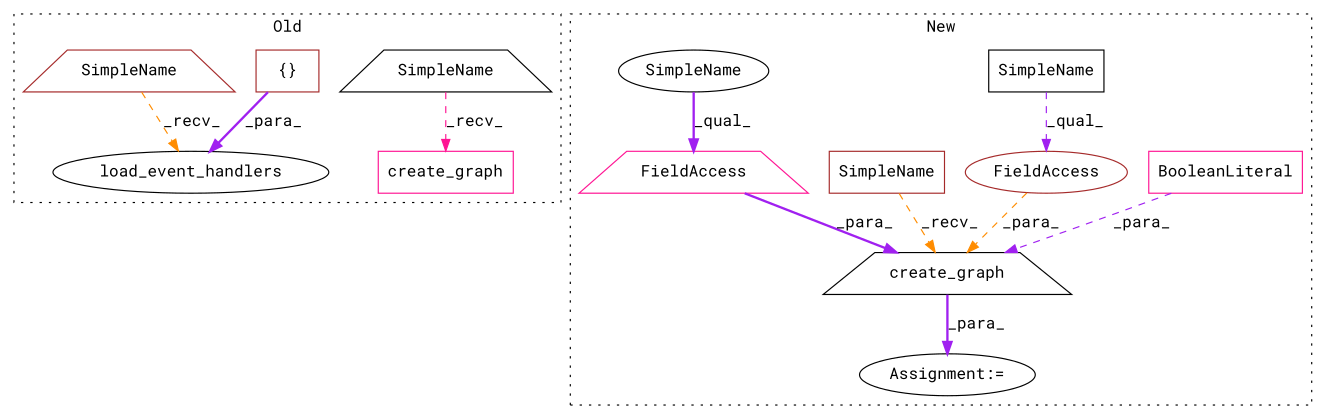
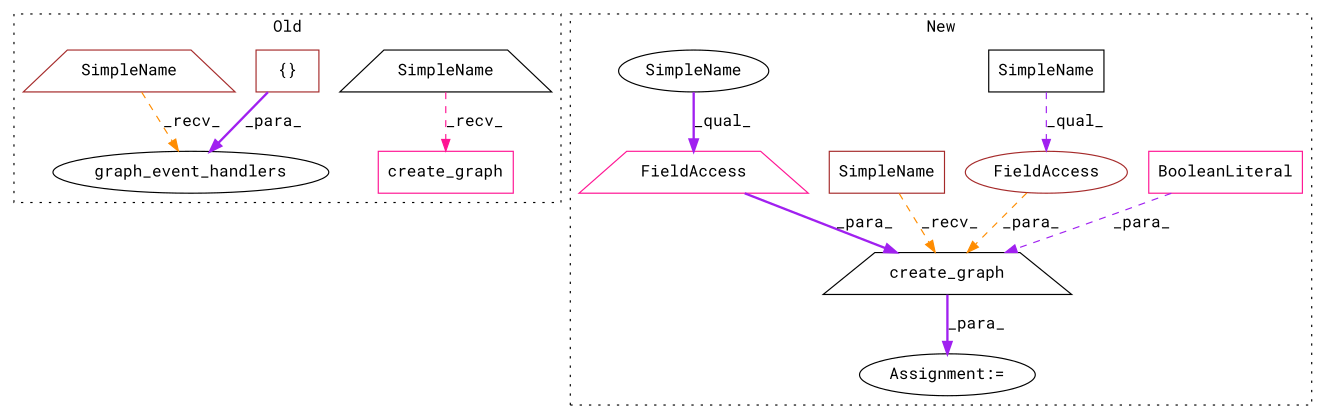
node "load_event_handlers": label "load_event_handlers" -> "graph_event_handlers"
